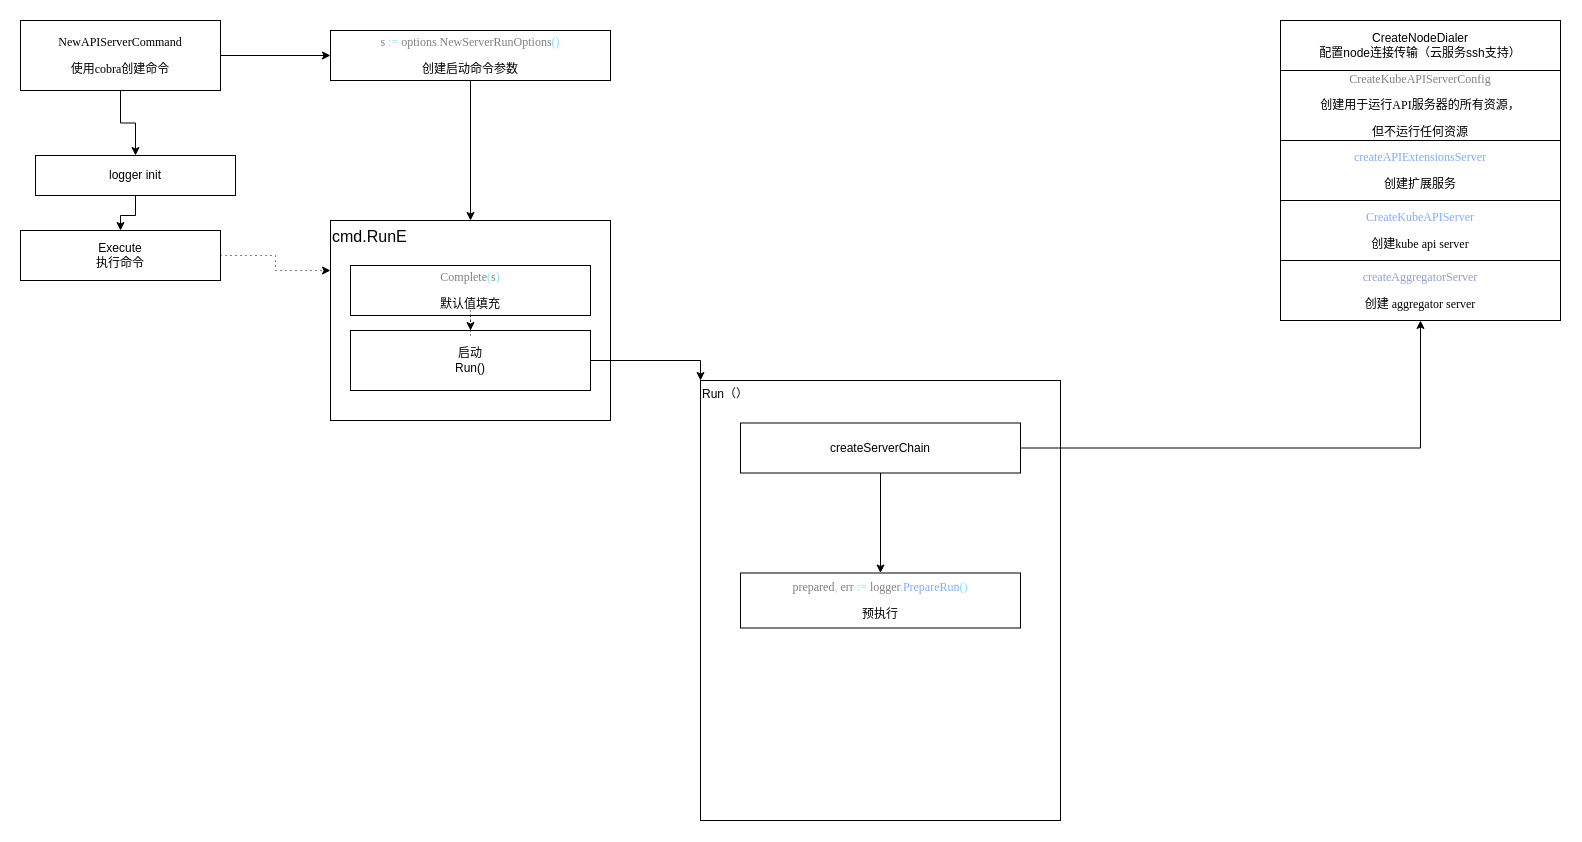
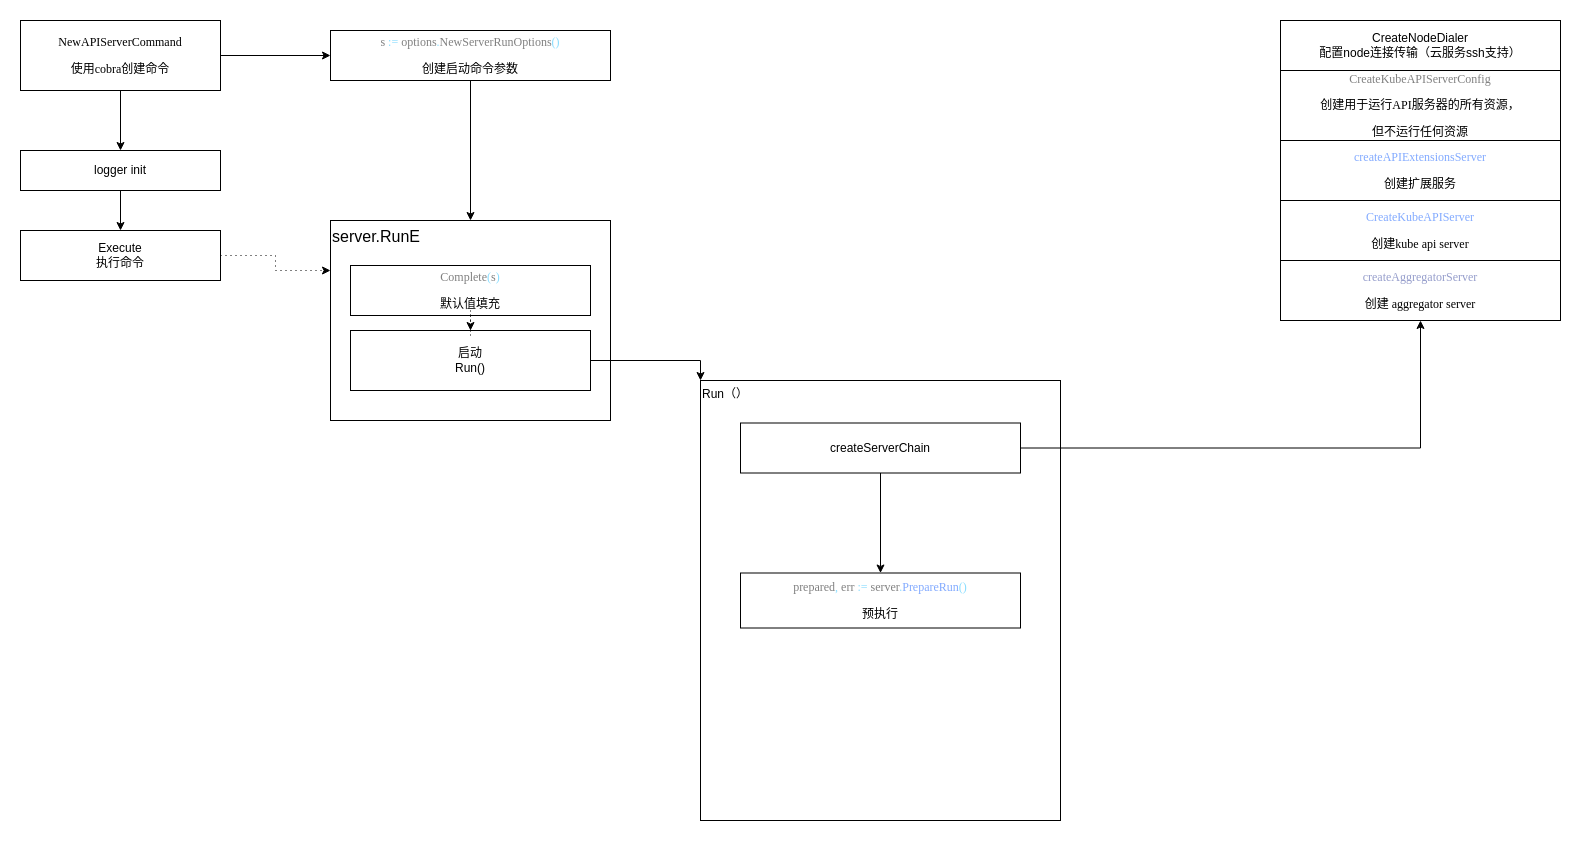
node "logger init": moved (136, 176) -> (121, 171)
node "cmd.RunE": label "cmd.RunE" -> "server.RunE"
node "prepared, err := logger.PrepareRun()预执行": label "prepared, err := logger.PrepareRun()预执行" -> "prepared, err := server.PrepareRun()预执行"
